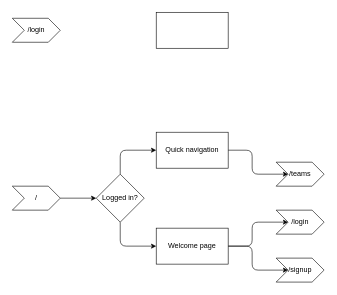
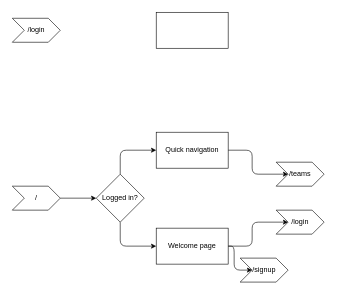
node "/signup": moved (300, 270) -> (264, 270)
